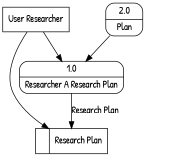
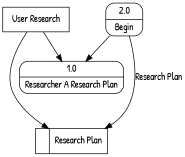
node "User Researcher": label "User Researcher" -> "User Research"
node "2.0": text "Plan" -> "Begin"
edge "1.0" -> "Research Plan": now "2.0" -> "Research Plan"
